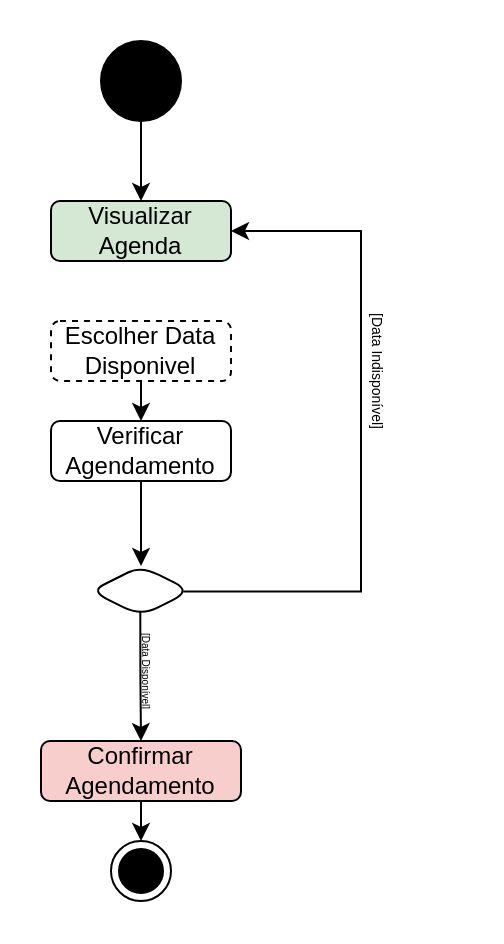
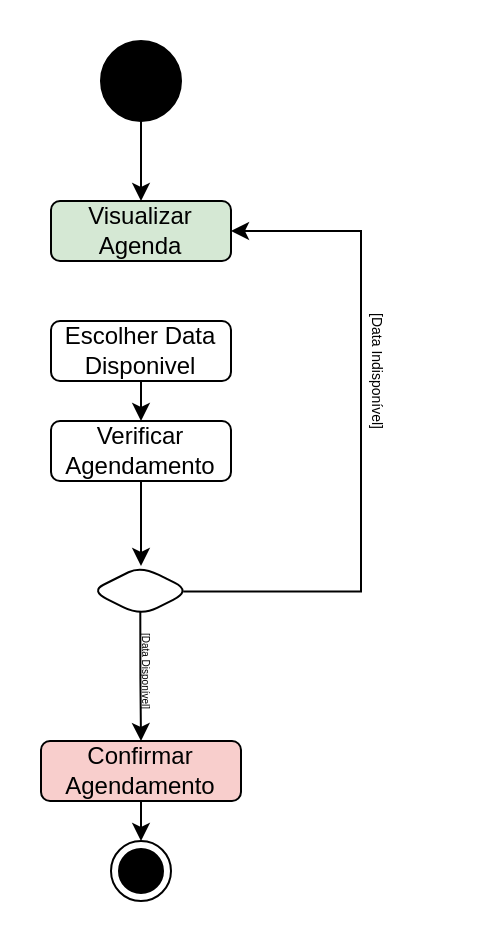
node "Escolher Data Disponivel": style dashed -> solid
